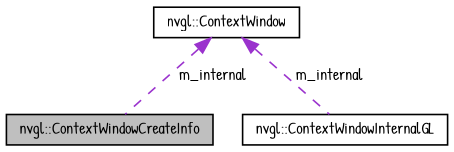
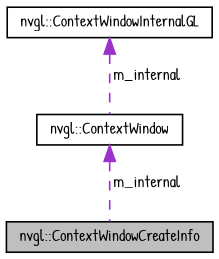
edge "nvgl::ContextWindowInternalGL" -> "nvgl::ContextWindow": reversed
